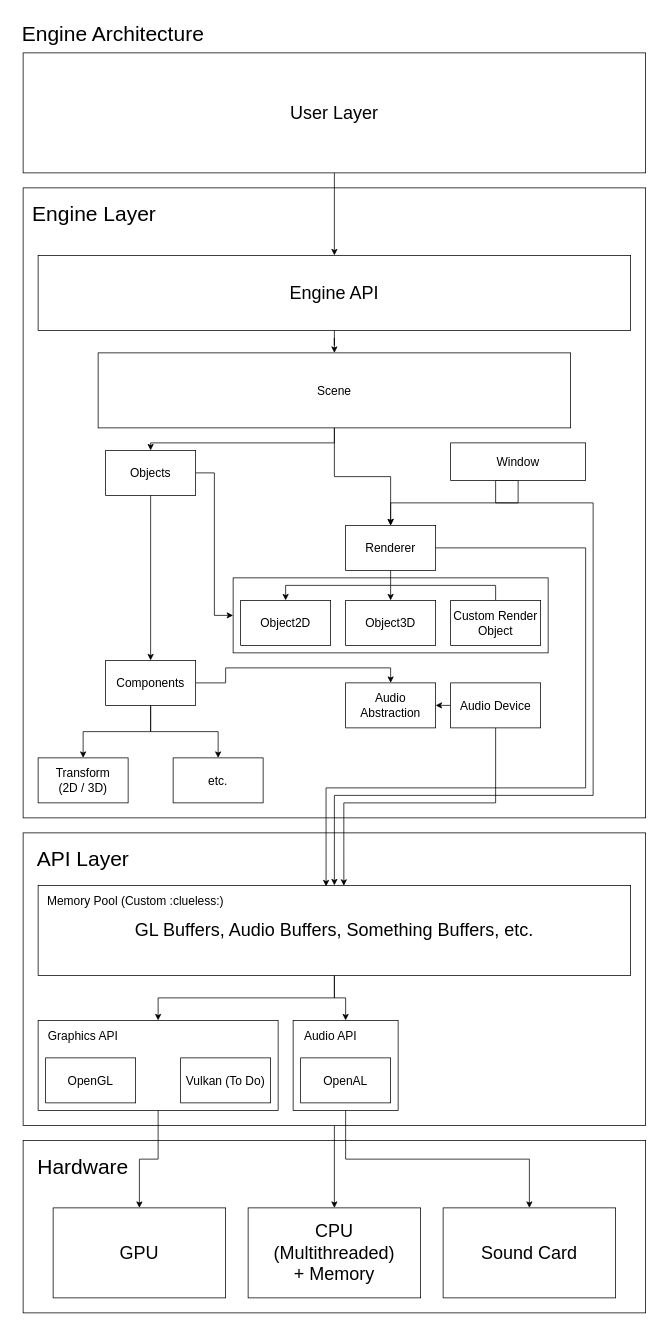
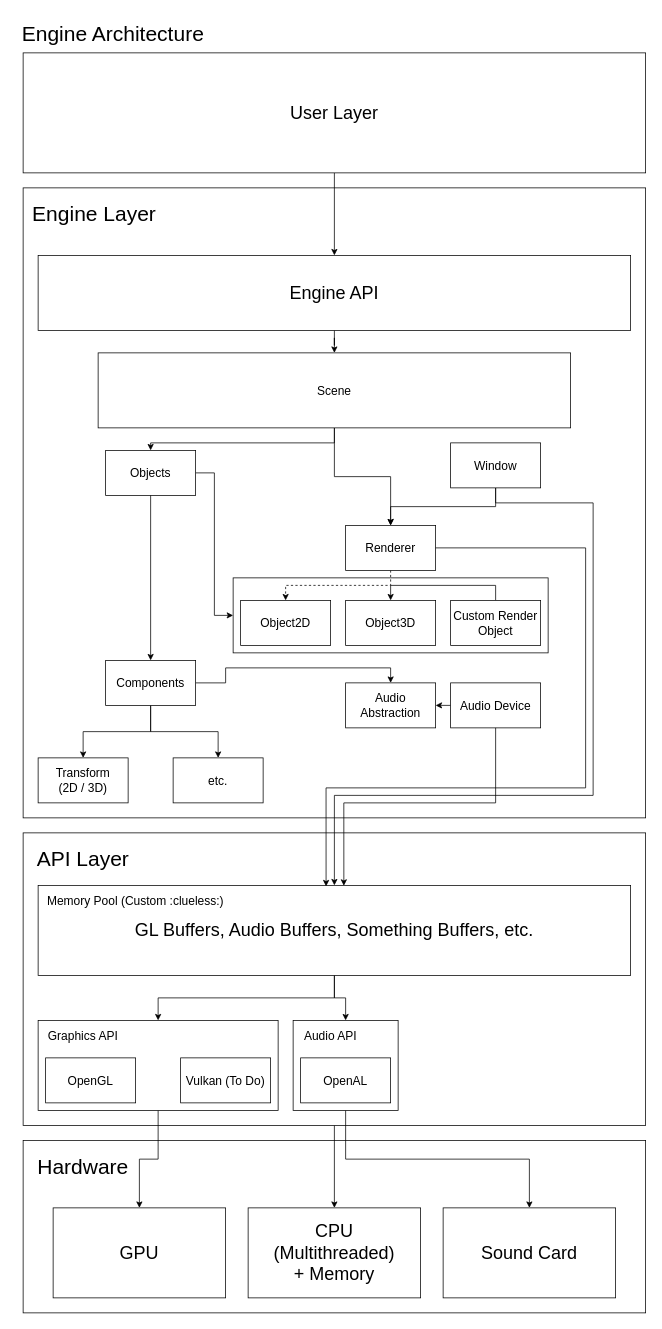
node "Window": size 135x38 -> 90x45
edge "Renderer" -> "Object2D": style solid -> dashed
